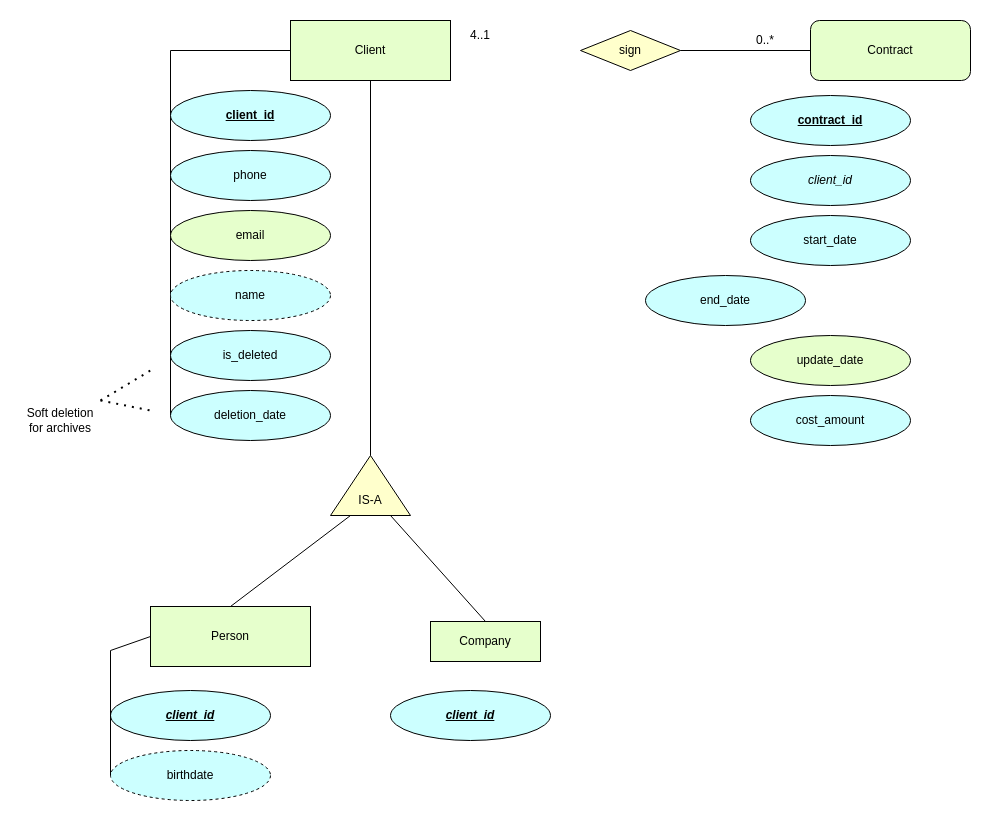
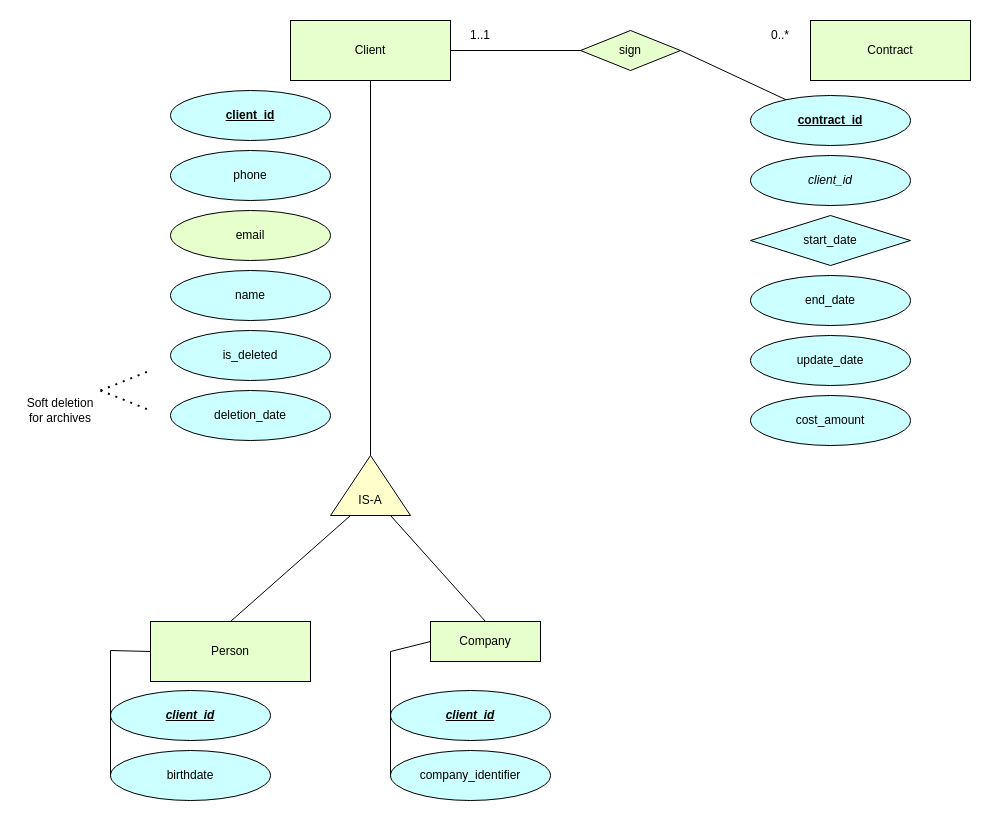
node "4..1": label "4..1" -> "1..1"
node "0..*": moved (766, 41) -> (781, 36)
edge "Client" -- "sign": added
node "sign": fillcolor #ffffcc -> #e6ffcc
edge "sign" -- "Contract": now "sign" -- "contract_id"
node "Contract": shape rounded rectangle -> rectangle
edge "Client" -- "deletion_date": removed
node "start_date": shape ellipse -> diamond
node "name": style dashed -> solid
node "end_date": moved (726, 301) -> (831, 301)
node "update_date": fillcolor #e6ffcc -> #ccffff
node "Soft deletion for archives": moved (61, 421) -> (61, 411)
node "Person": moved (231, 637) -> (231, 652)
edge "Company" -- "company_identifier": added
node "birthdate": style dashed -> solid
node "company_identifier": added
